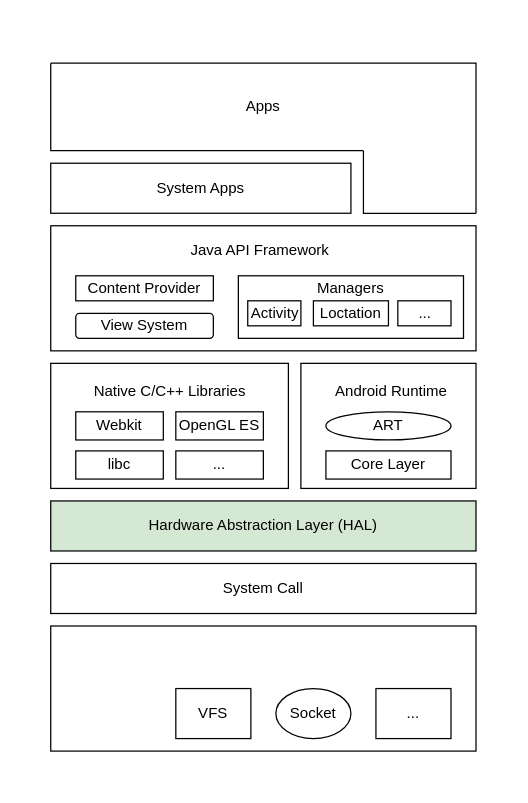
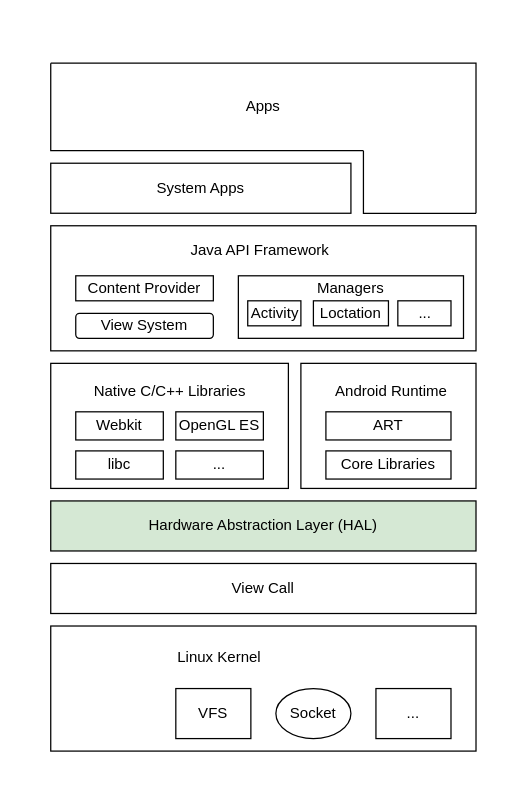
node "ART": shape ellipse -> rectangle
node "Core Layer": label "Core Layer" -> "Core Libraries"
node "System Call": label "System Call" -> "View Call"
node "Linux Kernel": added
